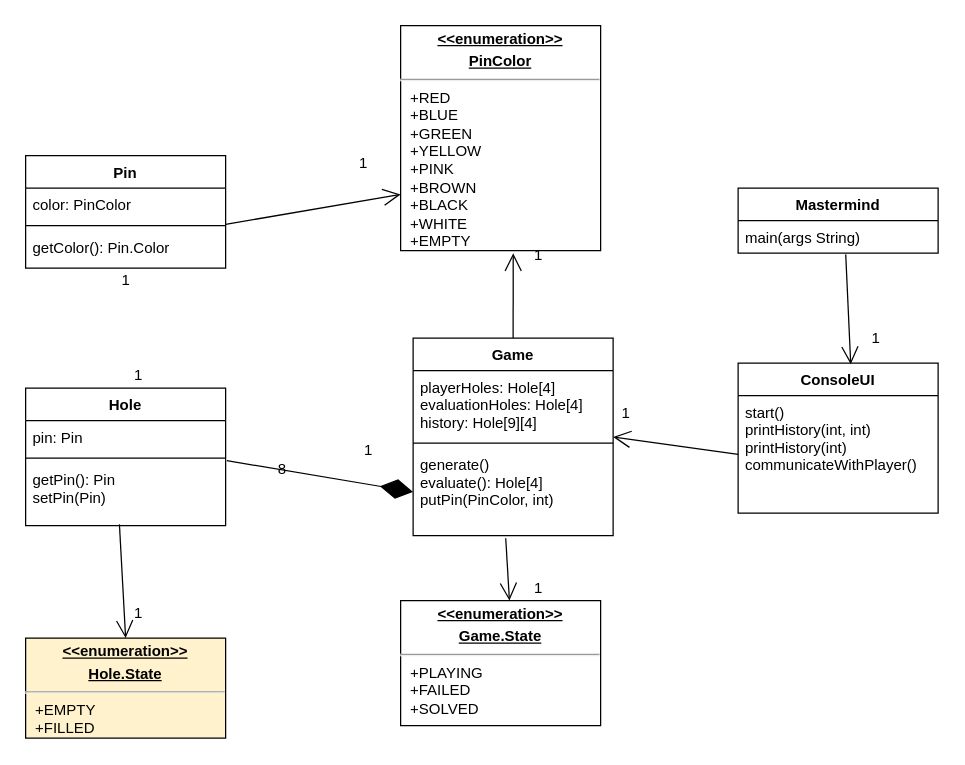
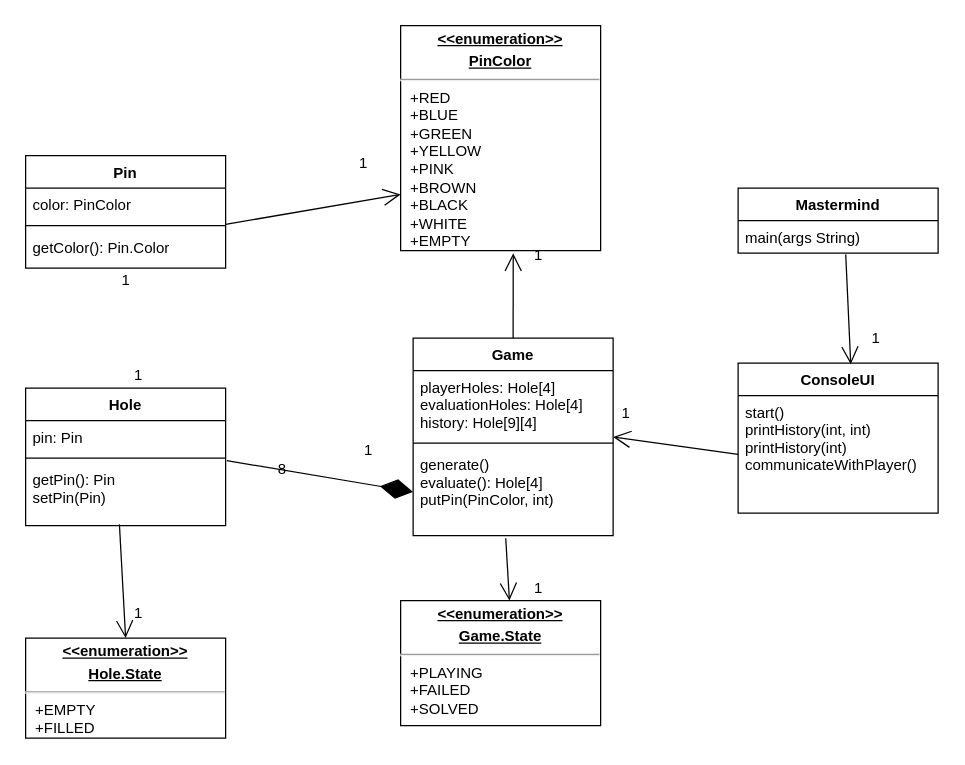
node "<<enumeration>> Hole.State +EMPTY +FILLED": fillcolor #fff2cc -> #ffffff
